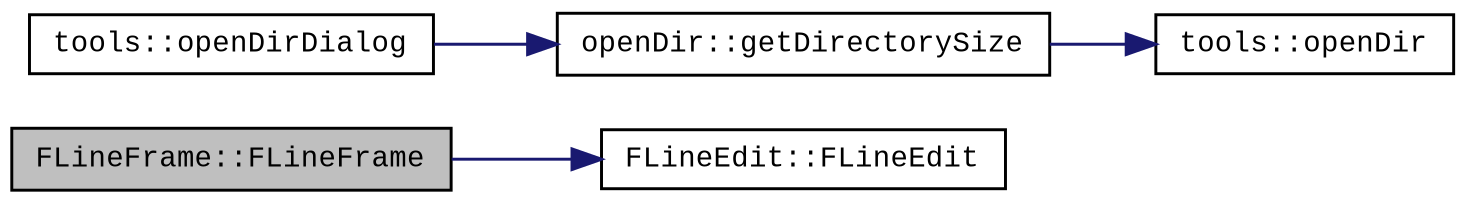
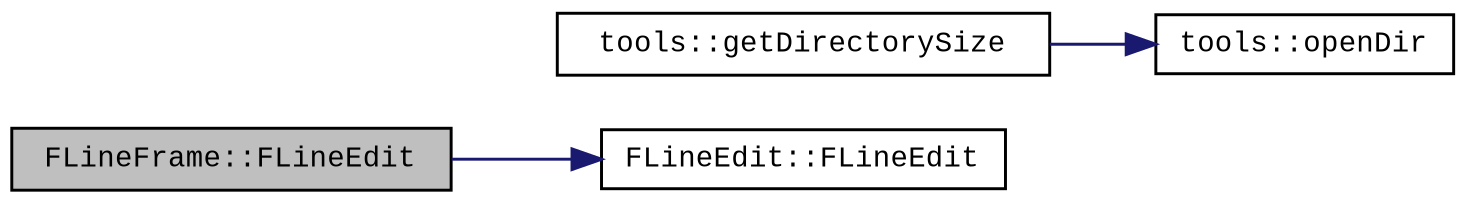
node "tools::openDirDialog": removed
node "openDir::getDirectorySize": label "openDir::getDirectorySize" -> "tools::getDirectorySize"
node "FLineFrame::FLineFrame": label "FLineFrame::FLineFrame" -> "FLineFrame::FLineEdit"
